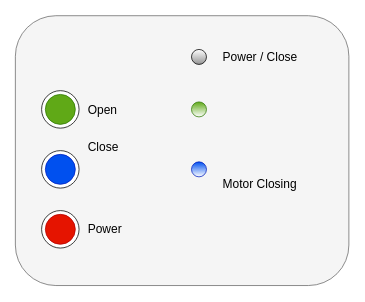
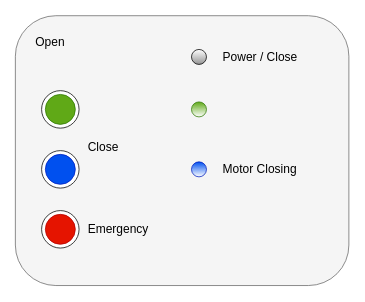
node "Open": moved (109, 109) -> (57, 42)
node "Motor Closing": moved (282, 184) -> (282, 169)
node "Power": label "Power" -> "Emergency"
